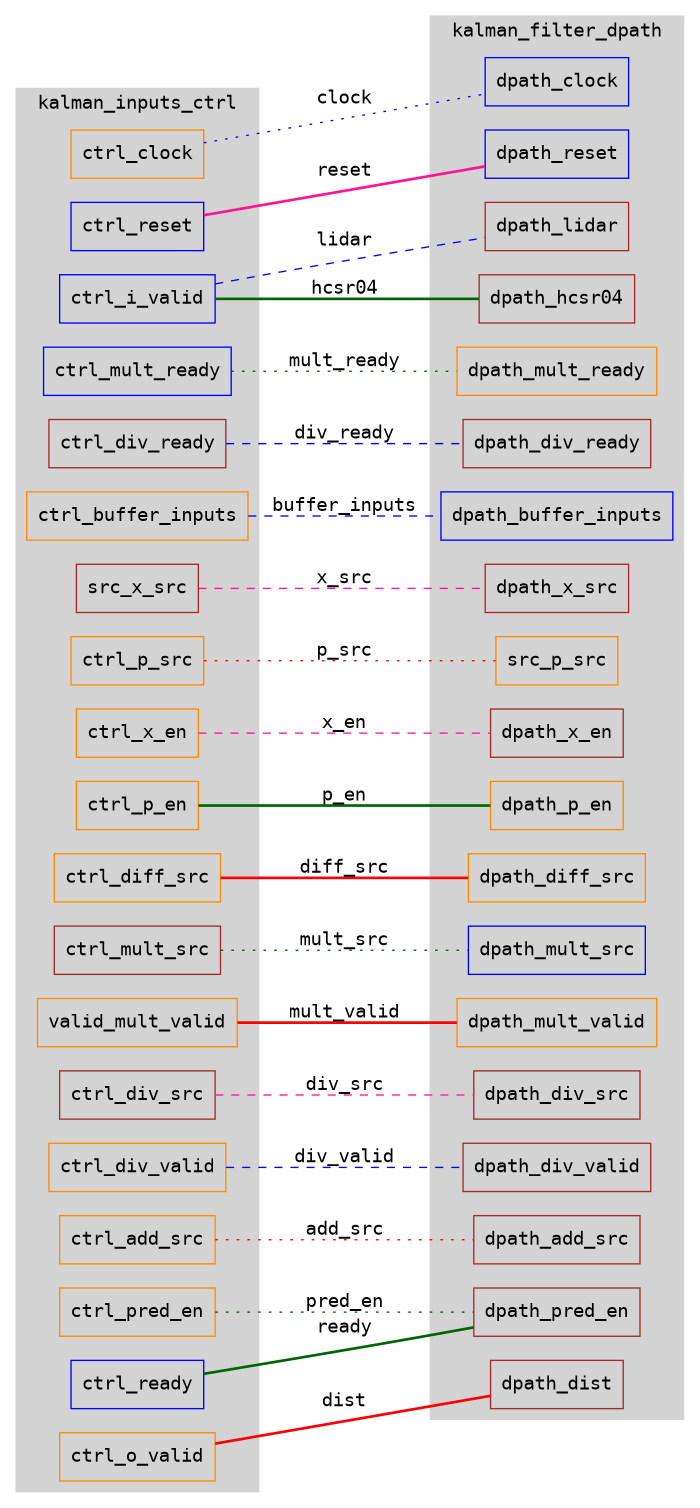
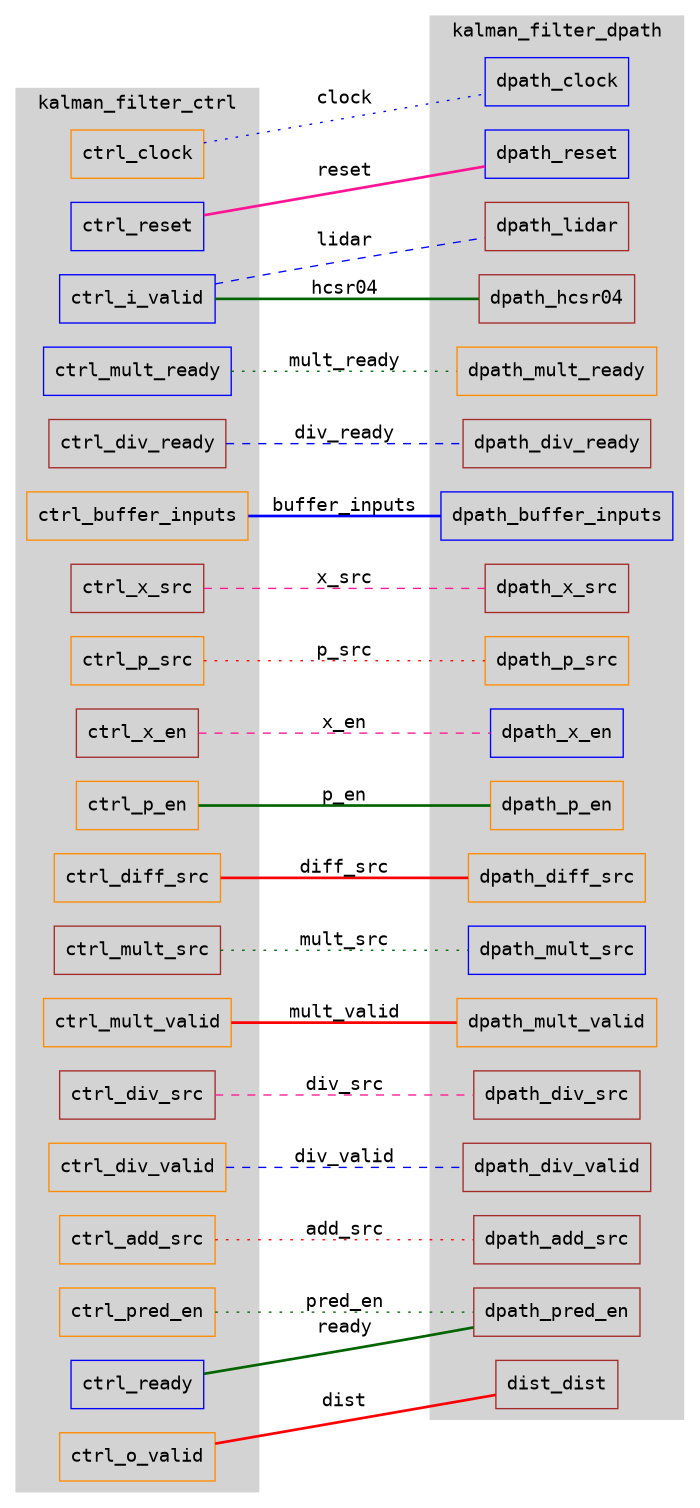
cluster "kalman_inputs_ctrl": label "kalman_inputs_ctrl" -> "kalman_filter_ctrl"
edge "ctrl_buffer_inputs" -- "dpath_buffer_inputs": style dashed -> bold
node "src_x_src": label "src_x_src" -> "ctrl_x_src"
node "src_p_src": label "src_p_src" -> "dpath_p_src"
node "ctrl_x_en": color darkorange -> brown
node "dpath_x_en": color brown -> blue
node "valid_mult_valid": label "valid_mult_valid" -> "ctrl_mult_valid"
node "dpath_dist": label "dpath_dist" -> "dist_dist"
